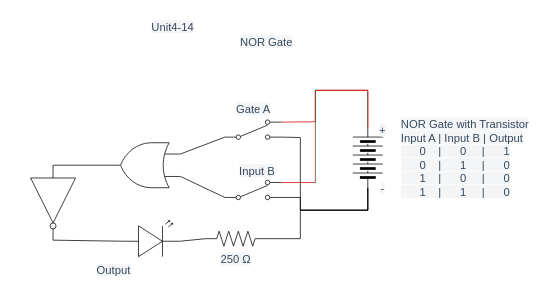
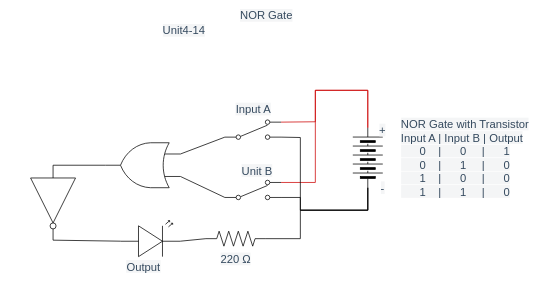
node "Unit4-14": moved (173, 27) -> (184, 30)
node "NOR Gate": moved (266, 42) -> (266, 15)
node "Gate A": label "Gate A" -> "Input A"
node "Input B": label "Input B" -> "Unit B"
node "250 Ω": label "250 Ω" -> "220 Ω"
node "Output": moved (114, 270) -> (144, 267)
